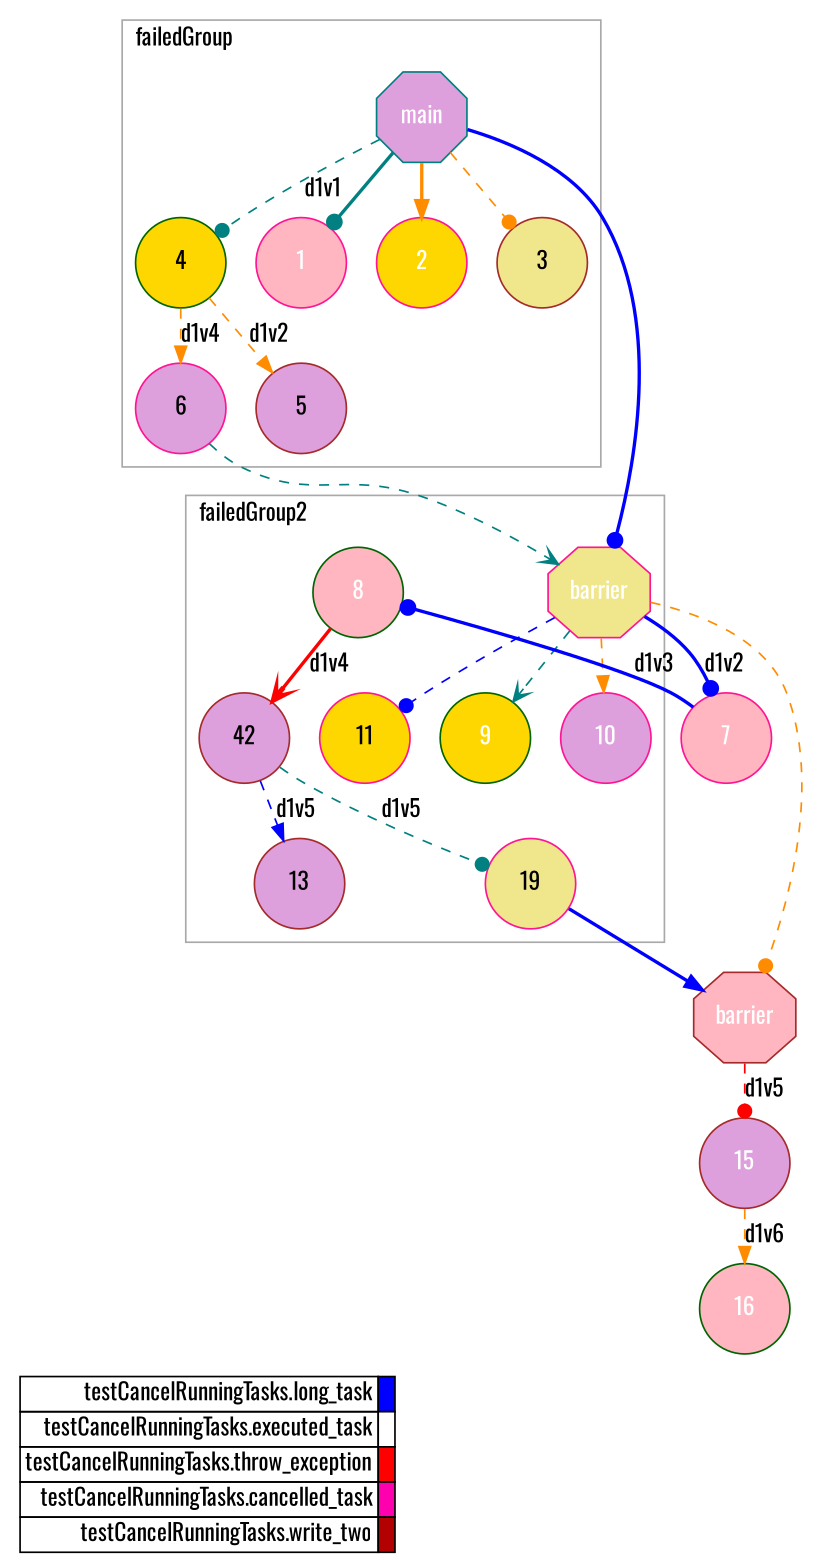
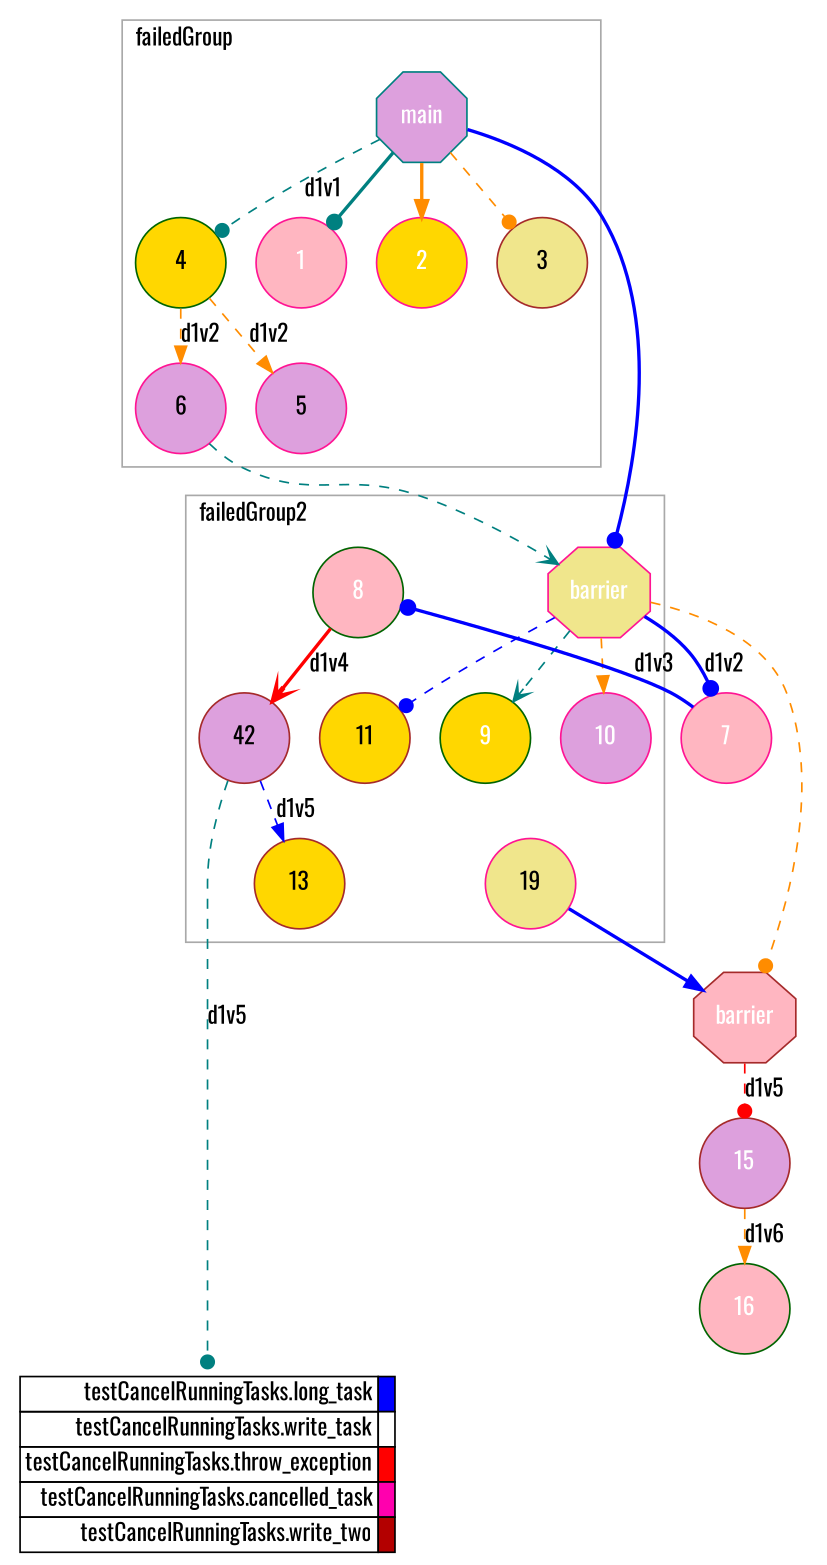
edge "4" -> "6": label "d1v4" -> "d1v2"
node "5": color brown -> deeppink
node "11": color deeppink -> brown
edge "42" -> "19": now "42" -> "testCancelRunningTasks.long_task"
node "13": fillcolor plum -> gold
node "testCancelRunningTasks.long_task": text "testCancelRunningTasks.executed_task" -> "testCancelRunningTasks.write_task"
